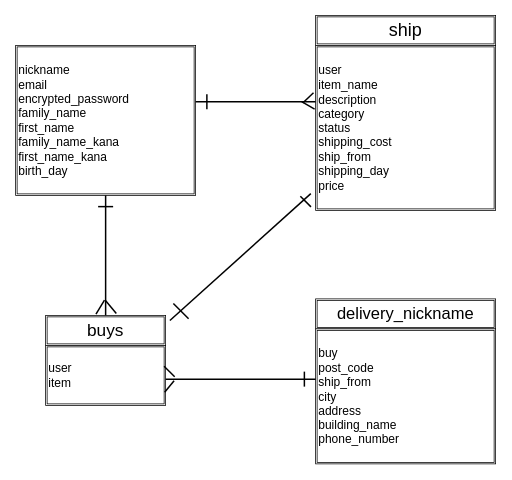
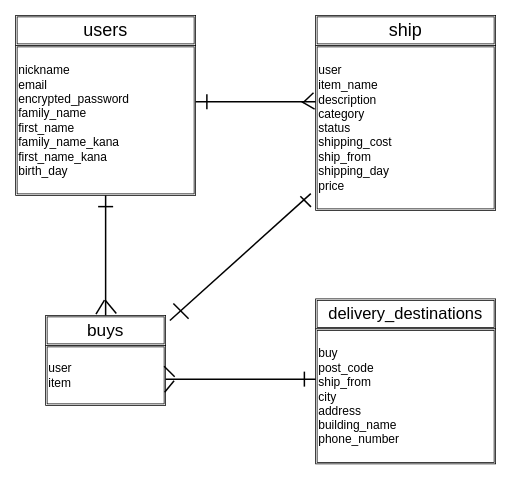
node "users": added
node "delivery_nickname": label "delivery_nickname" -> "delivery_destinations"
